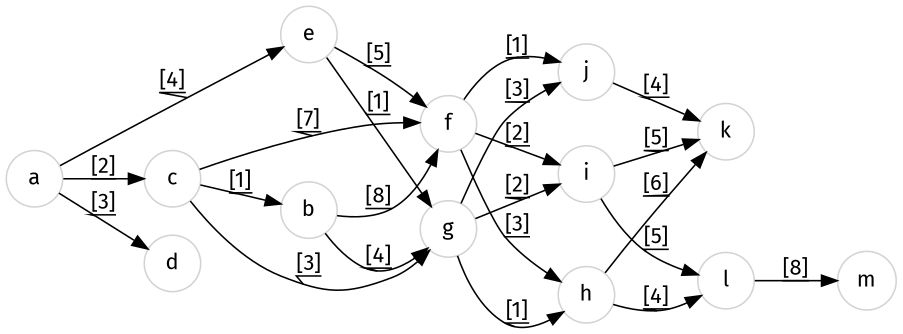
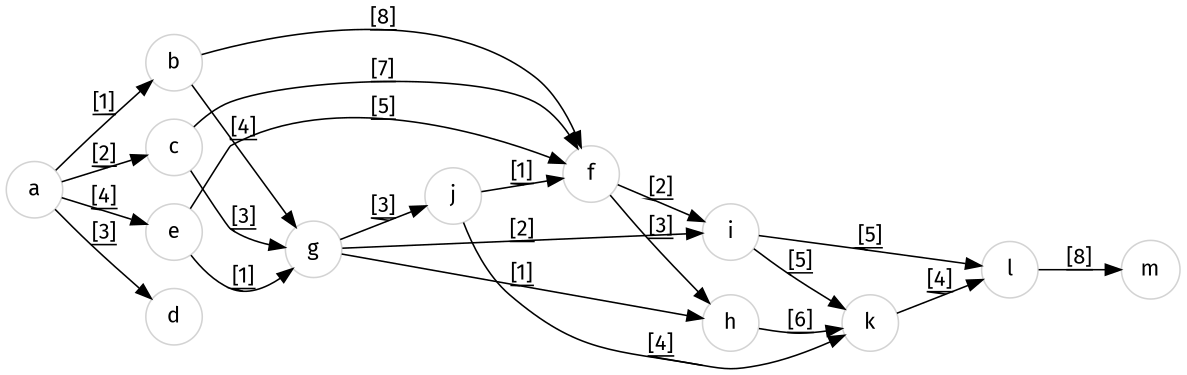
edge "f" -> "j": reversed
edge "c" -> "b": now "a" -> "b"
edge "h" -> "l": now "k" -> "l"
